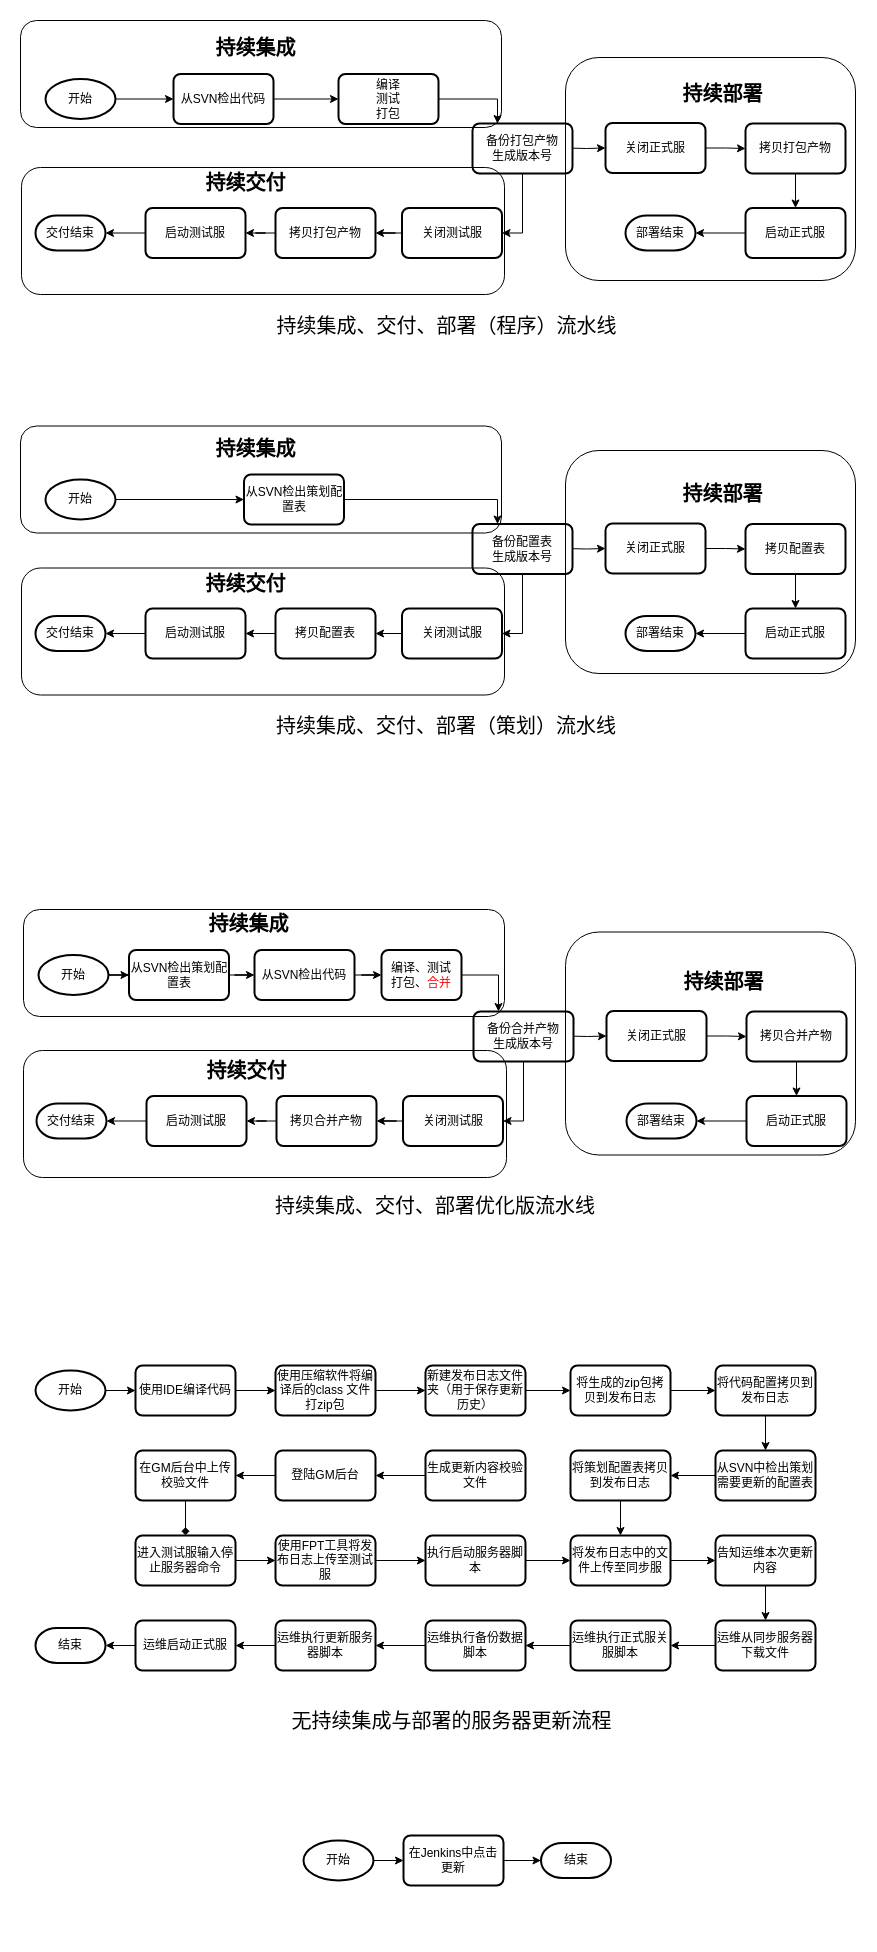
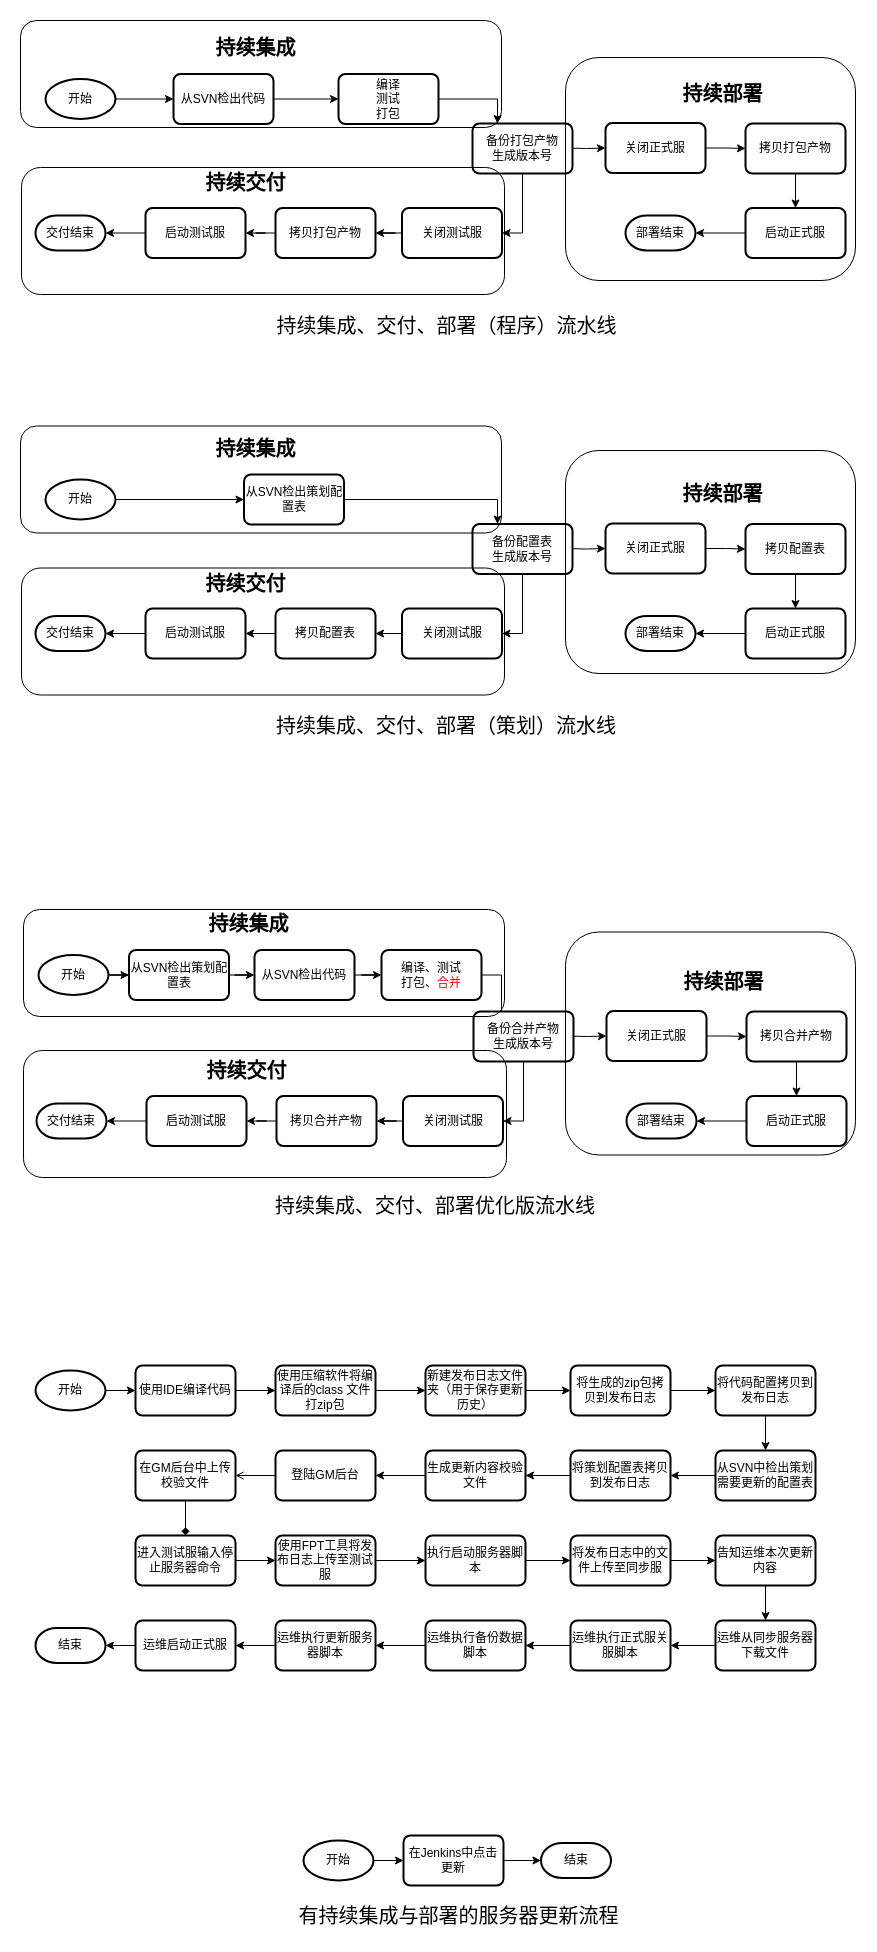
node "编译、测试 打包、合并": size 80x50 -> 100x50
edge "登陆GM后台" -> "在GM后台中上传校验文件": arrowhead classic -> open
edge "将策划配置表拷贝到发布日志" -> "将发布日志中的文件上传至同步服": now "将策划配置表拷贝到发布日志" -> "生成更新内容校验文件"
node "无持续集成与部署的服务器更新流程": removed
node "有持续集成与部署的服务器更新流程": added
